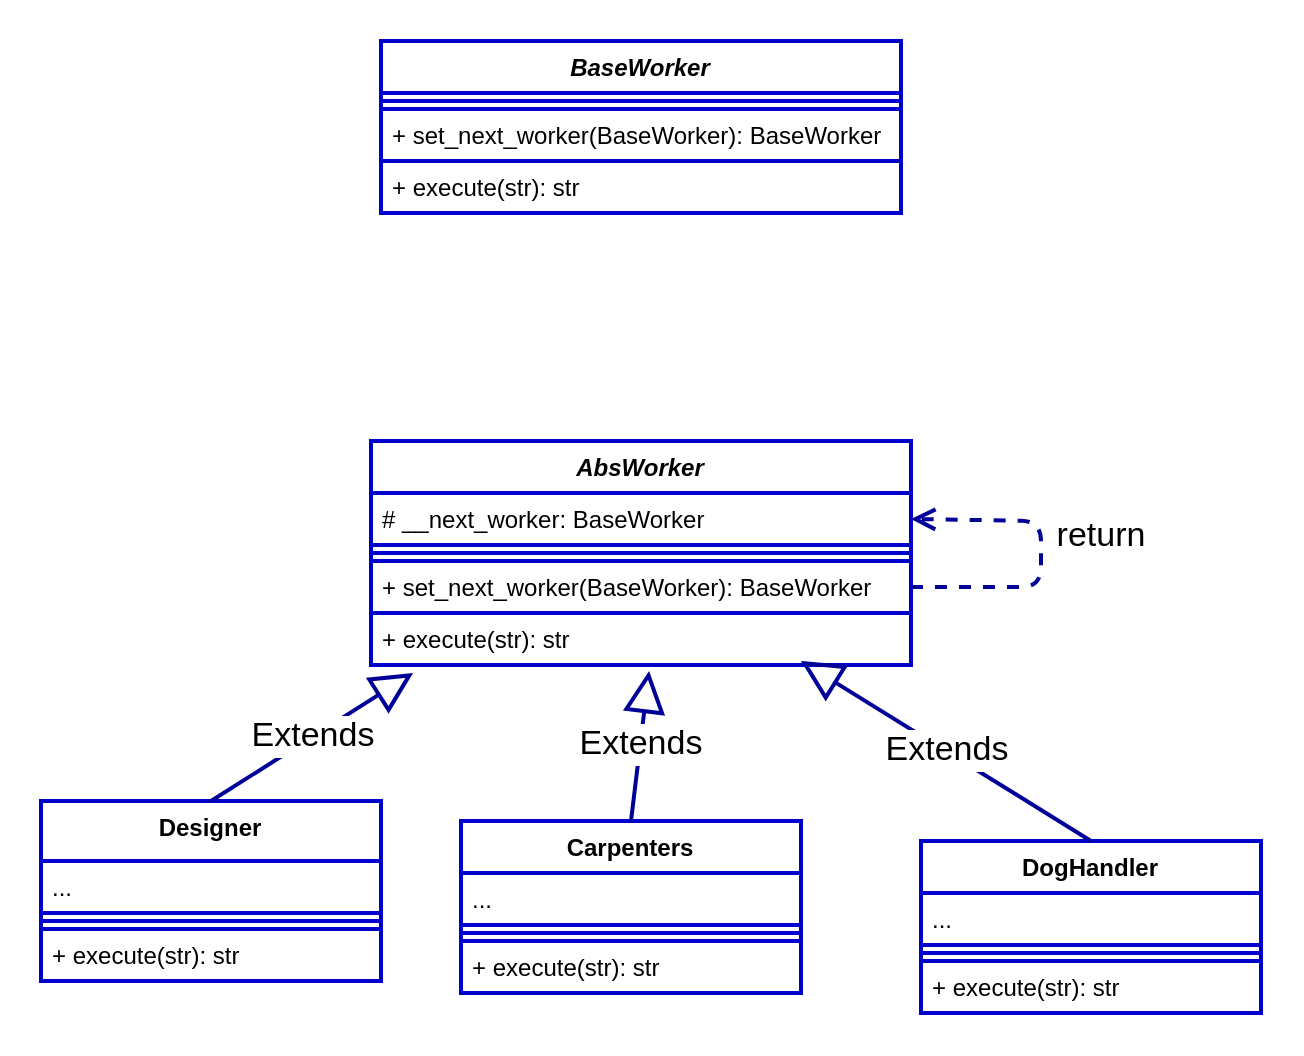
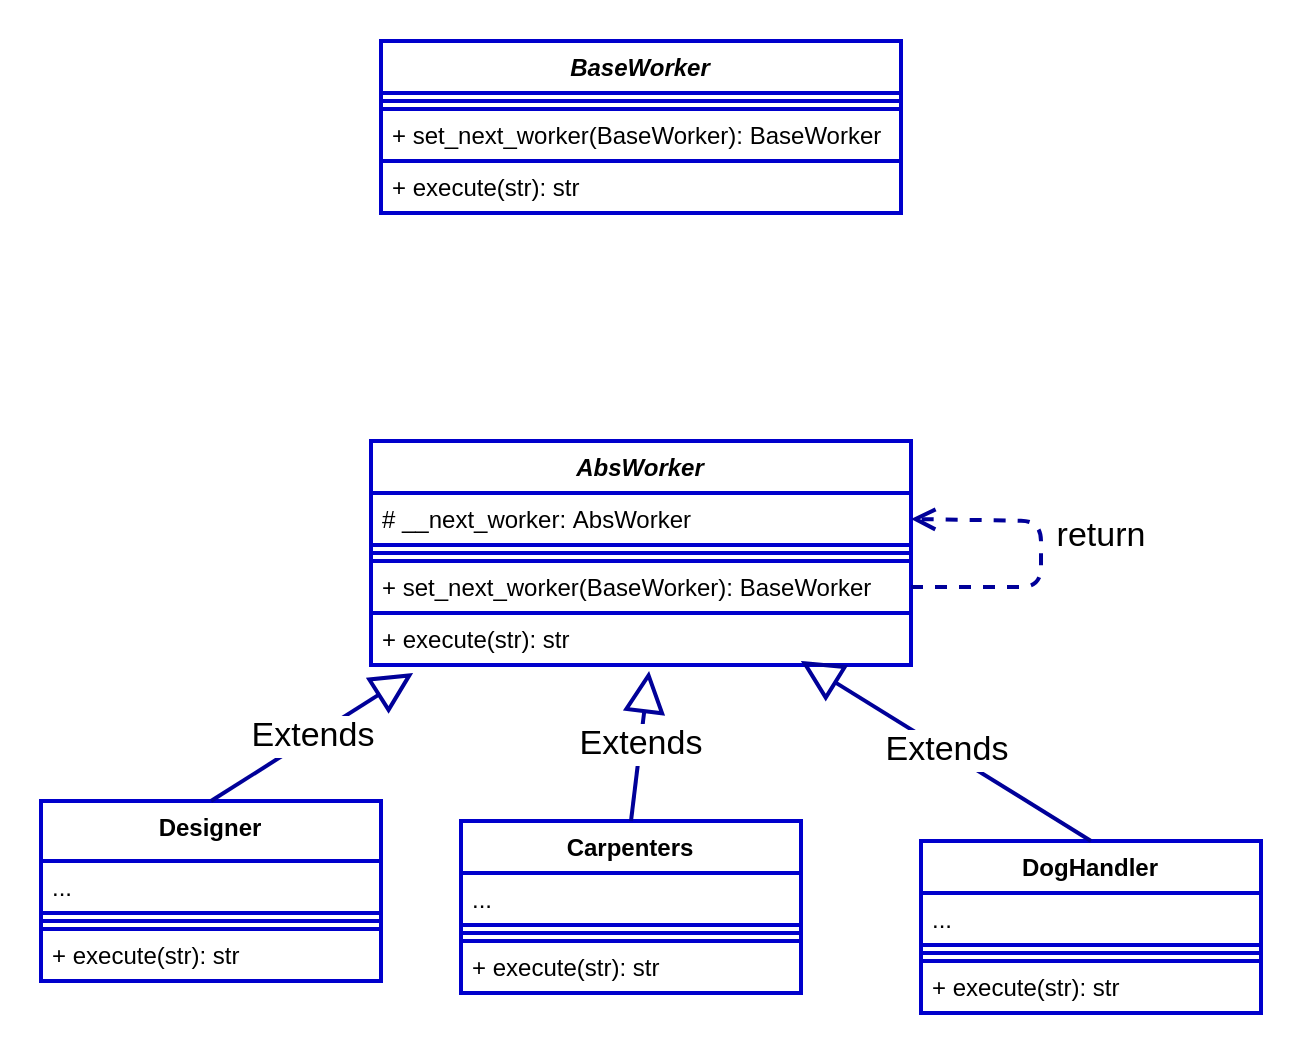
node "# __next_worker: BaseWorker": label "# __next_worker: BaseWorker" -> "# __next_worker: AbsWorker"
